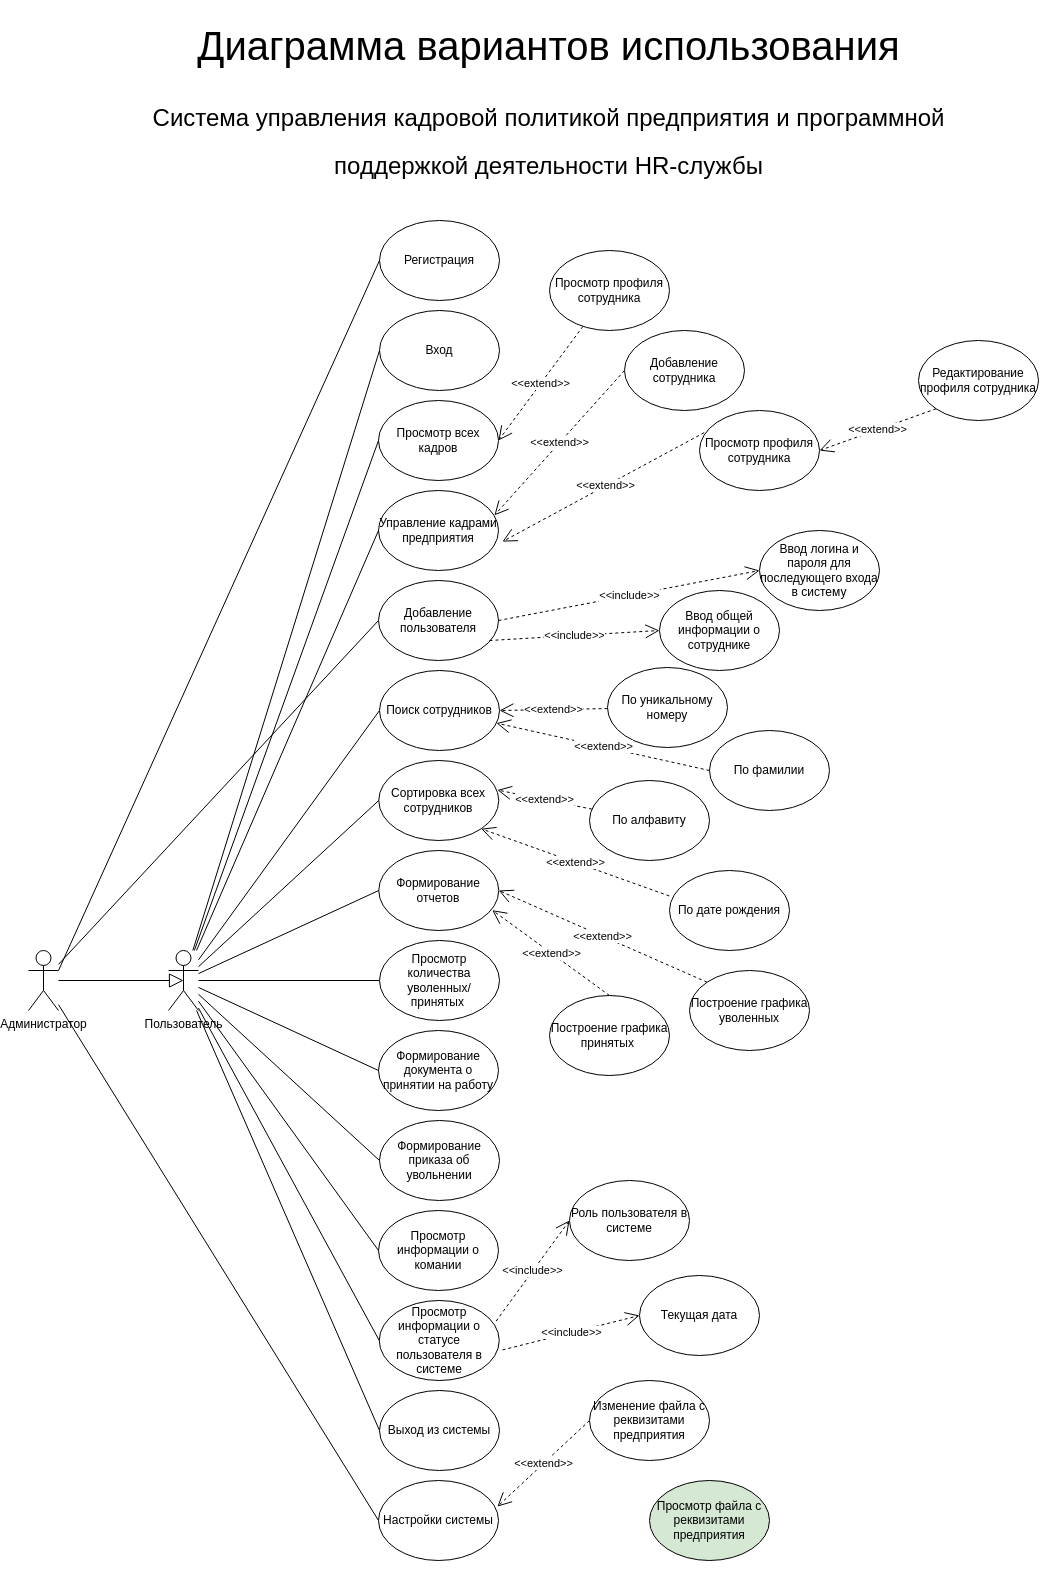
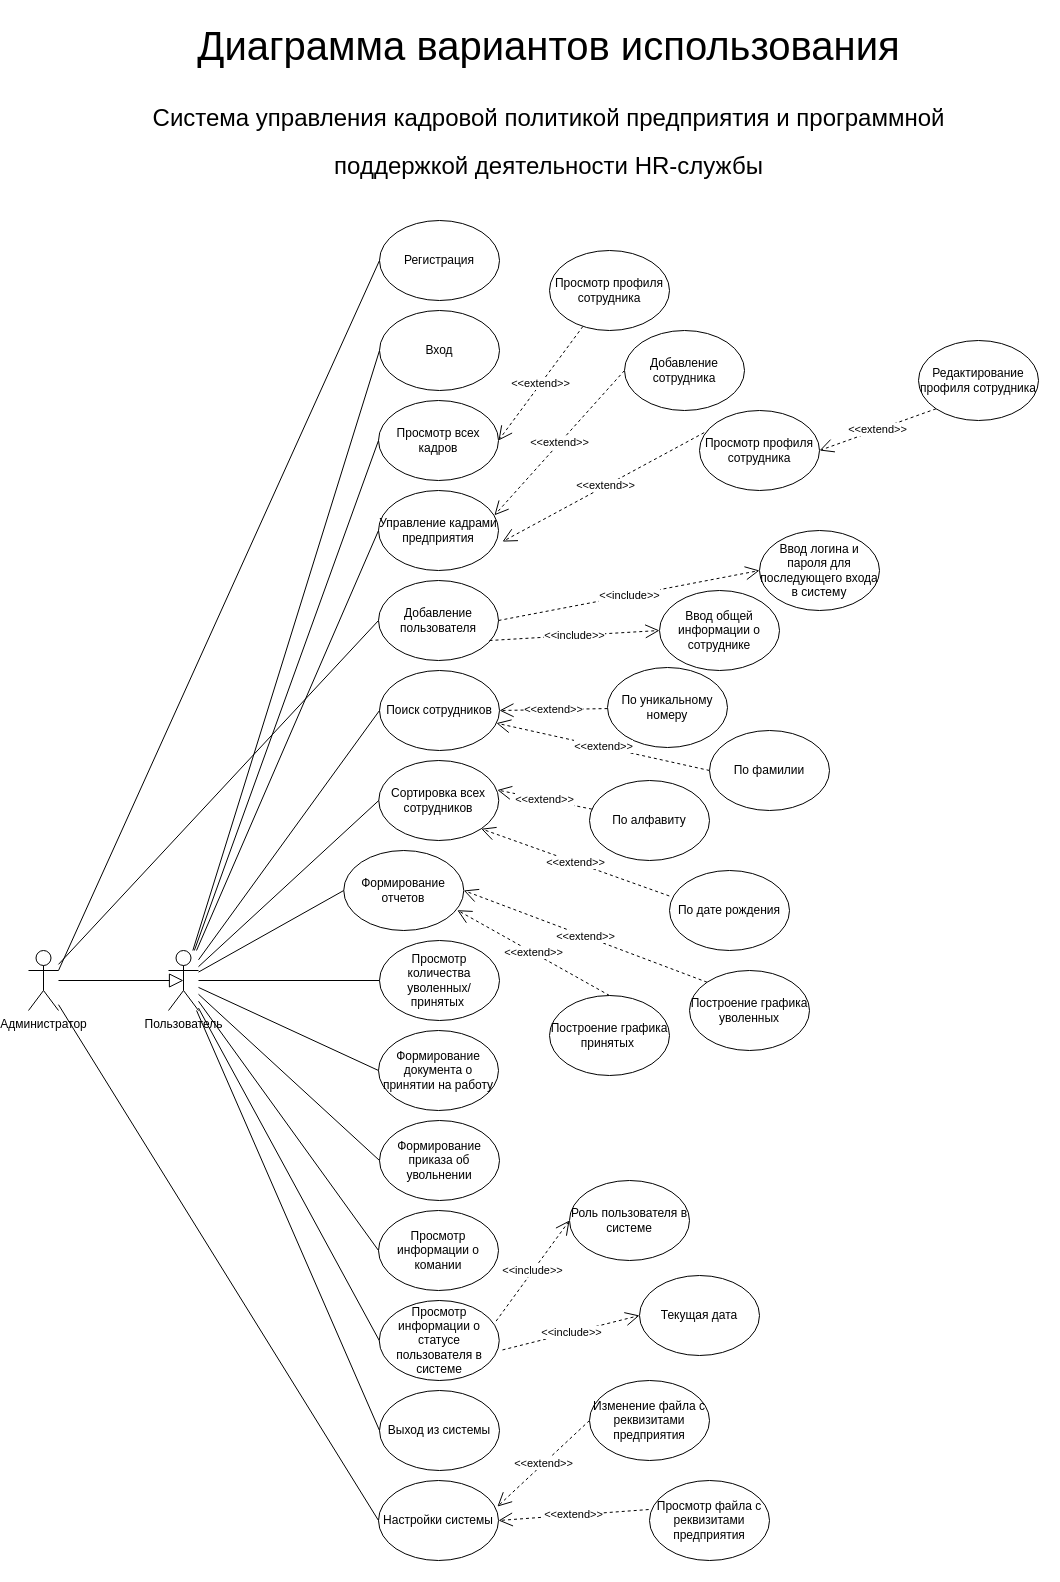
node "Формирование отчетов": moved (439, 891) -> (404, 891)
edge "Просмотр файла с реквизитами предприятия" -> "Настройки системы": added, label "<<extend>>"
node "Просмотр файла с реквизитами предприятия": fillcolor #d5e8d4 -> #ffffff
